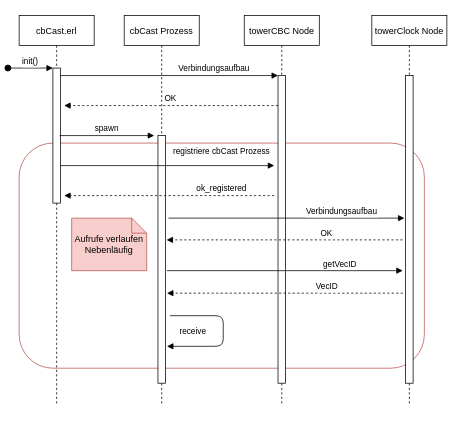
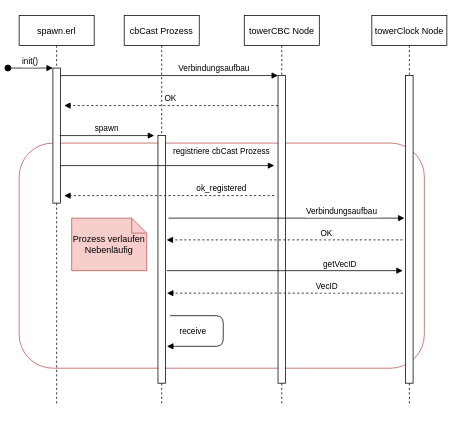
node "cbCast.erl": label "cbCast.erl" -> "spawn.erl"
node "Aufrufe verlaufen Nebenläufig": label "Aufrufe verlaufen Nebenläufig" -> "Prozess verlaufen Nebenläufig"
